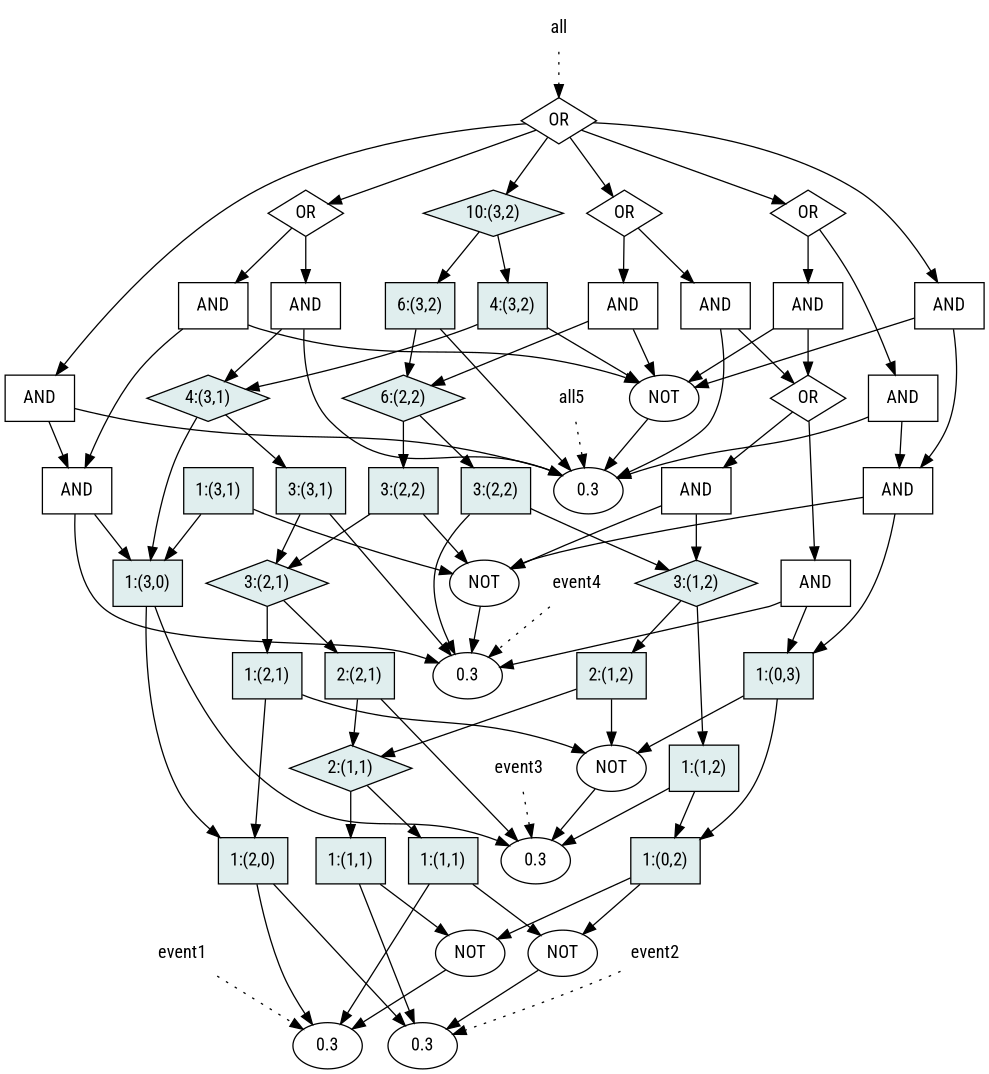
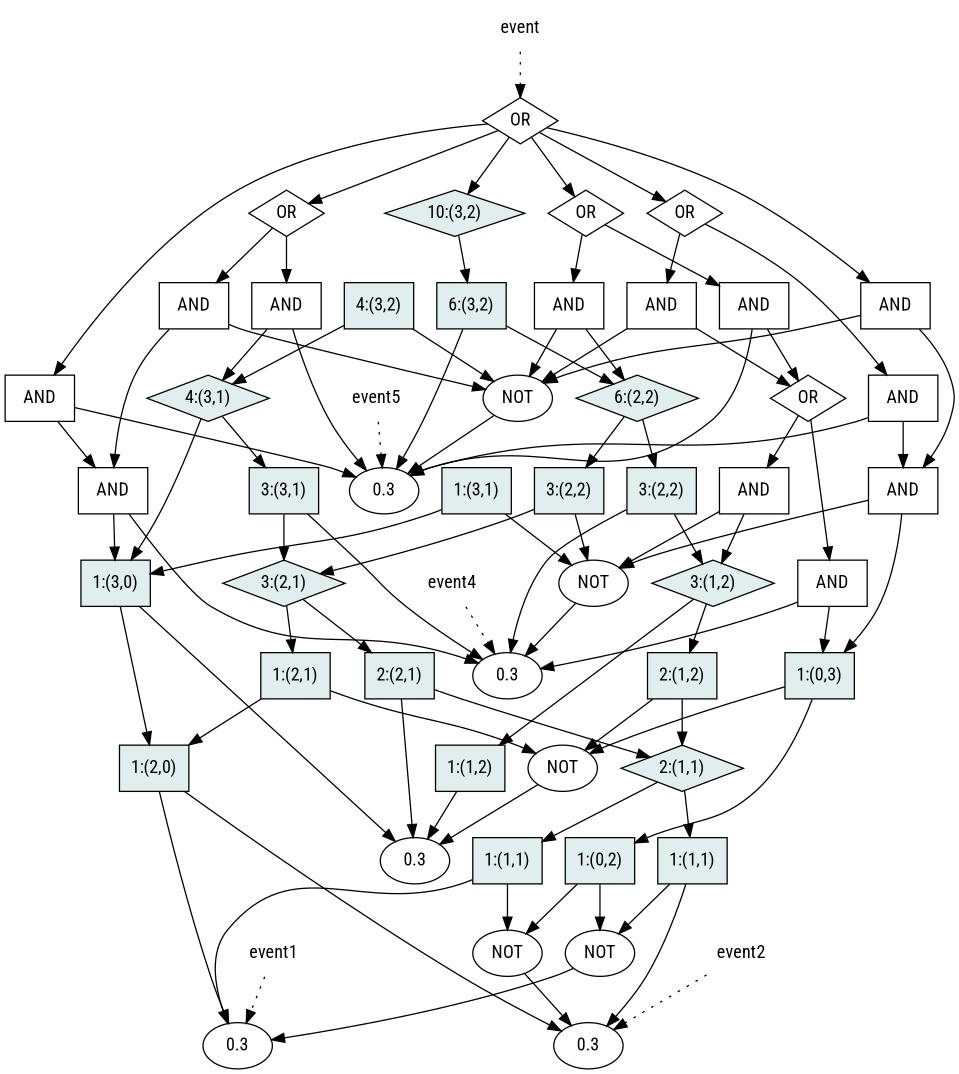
node "all": label "all" -> "event"
edge "10:(3,2)" -> "4:(3,2)": removed
node "all5": label "all5" -> "event5"
node "event3": removed
edge "1:(1,2)" -> "1:(0,2)": removed
